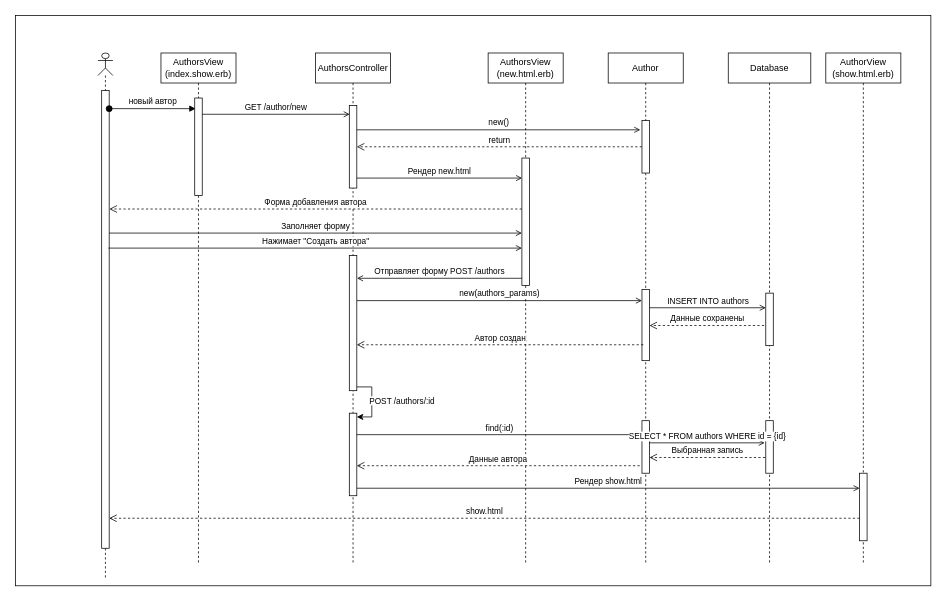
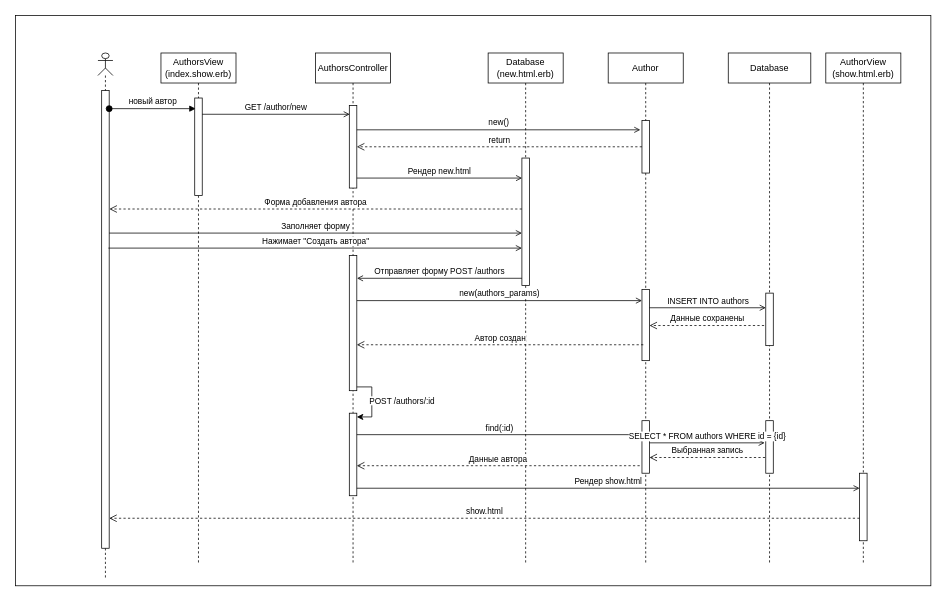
node "AuthorsView (new.html.erb)": label "AuthorsView (new.html.erb)" -> "Database (new.html.erb)"
